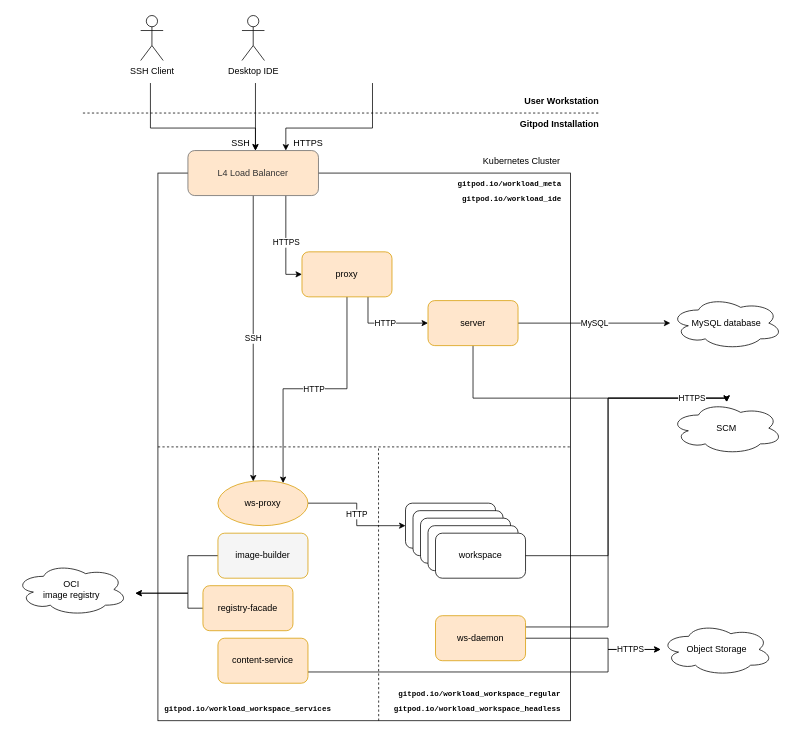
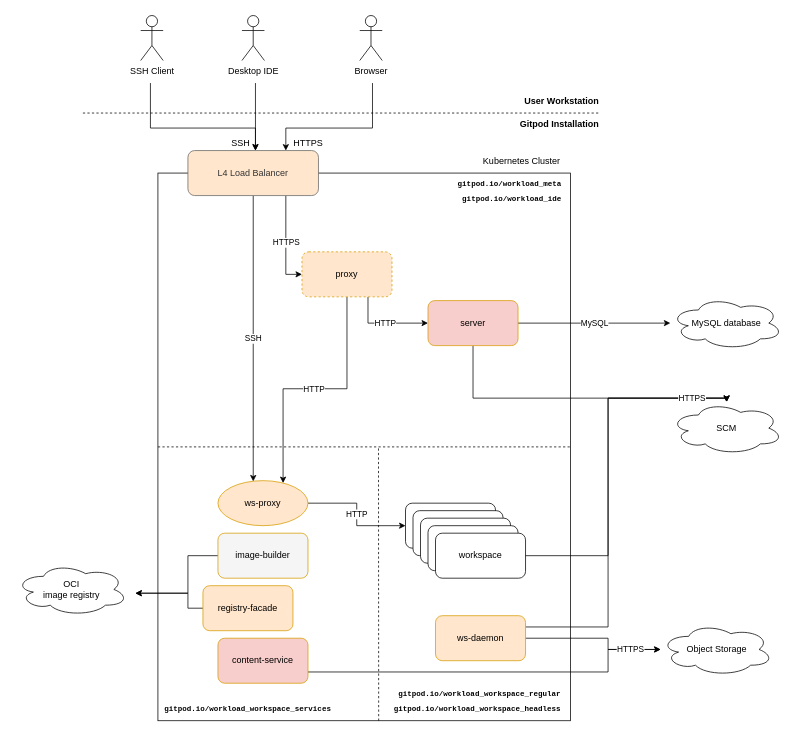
node "Browser": added
node "proxy": style solid -> dashed
node "server": fillcolor #ffe6cc -> #f8cecc
node "content-service": fillcolor #ffe6cc -> #f8cecc
